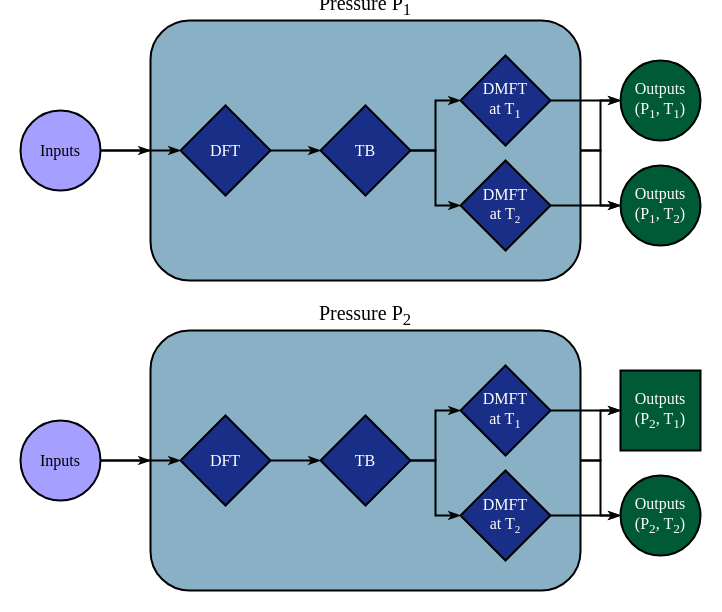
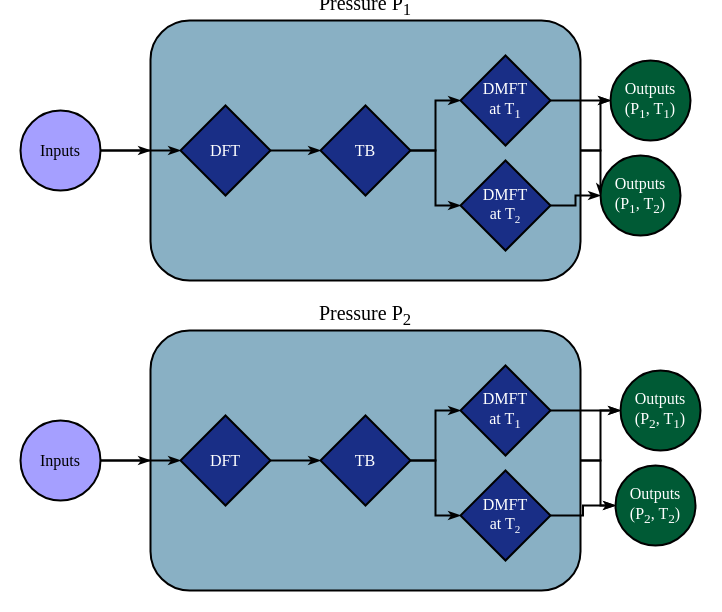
node "Outputs (P1, T1)": moved (661, 101) -> (651, 101)
node "Outputs (P1, T2)": moved (661, 206) -> (641, 196)
node "Outputs (P2, T1)": shape rectangle -> ellipse
node "Outputs (P2, T2)": moved (661, 516) -> (656, 506)
